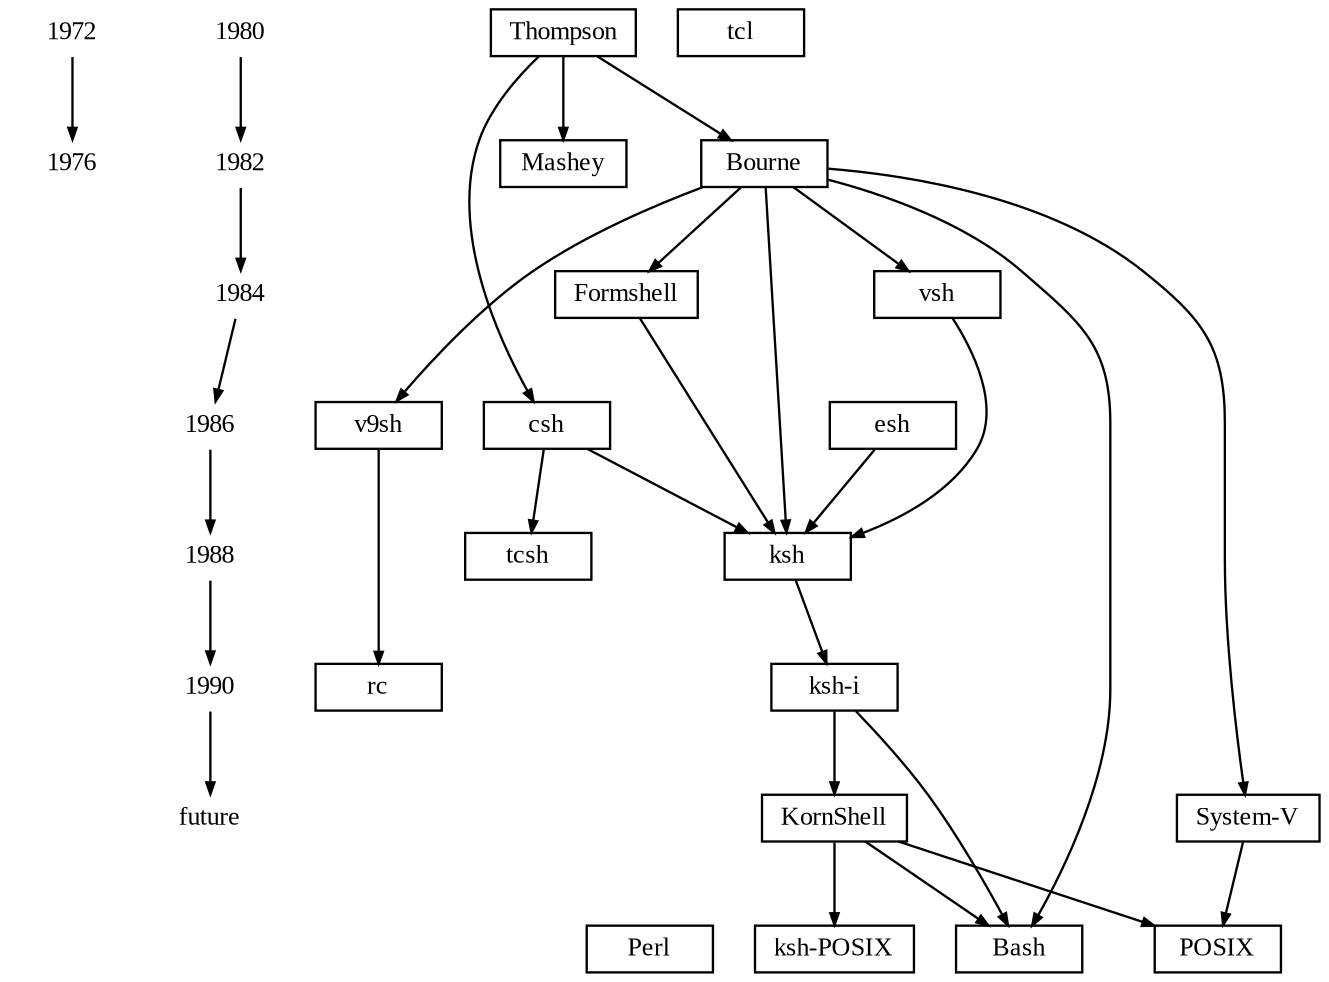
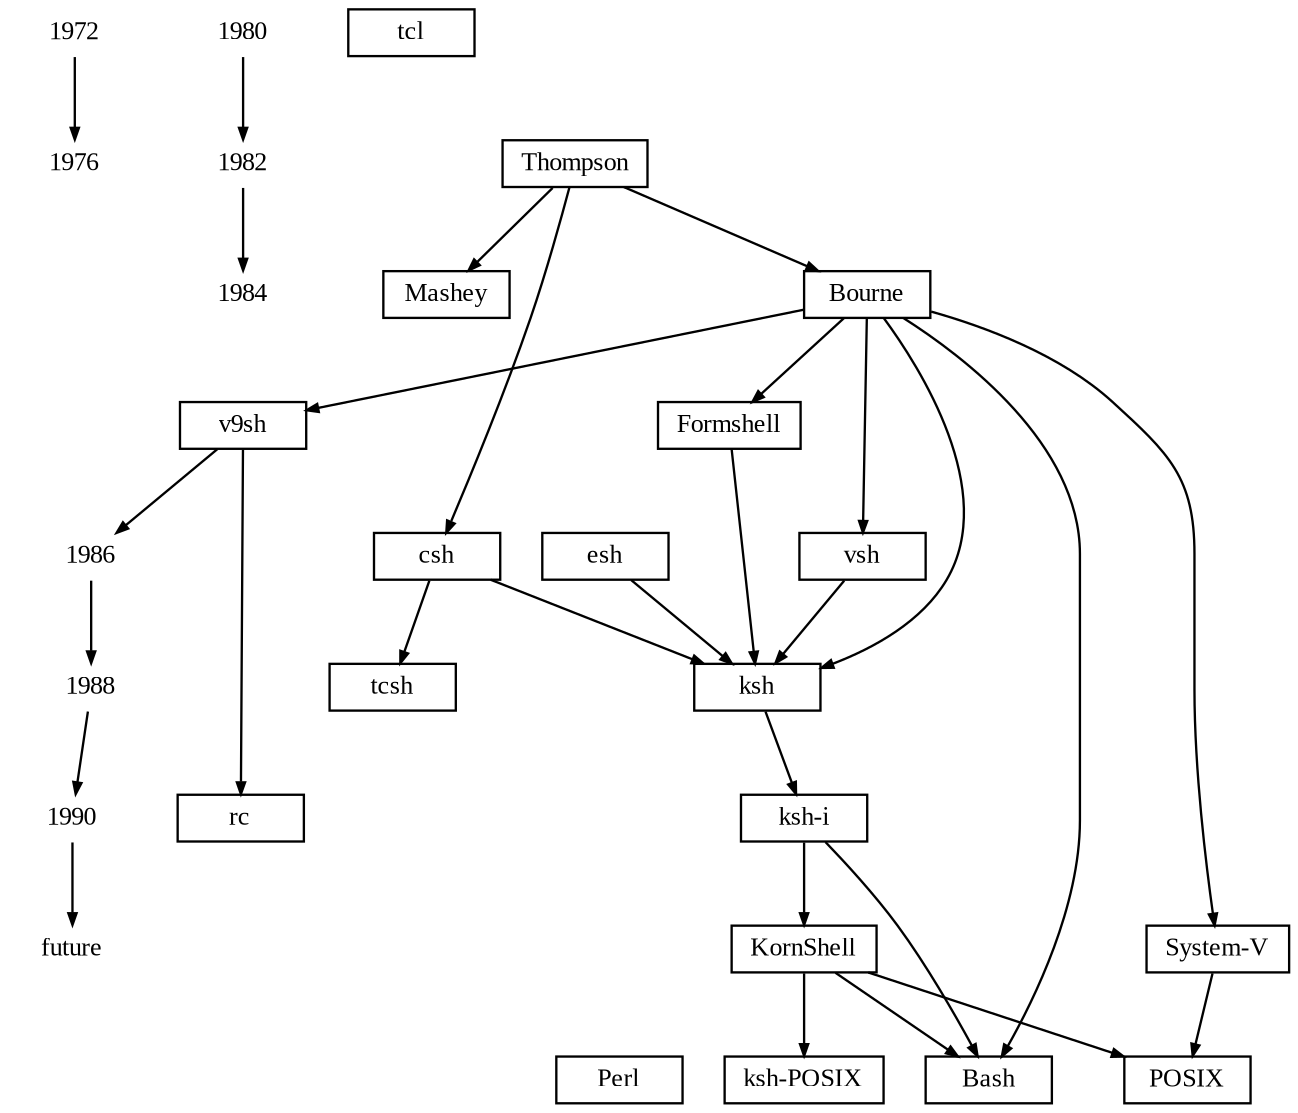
edge "1984" -> "1986": now "v9sh" -> "1986"
